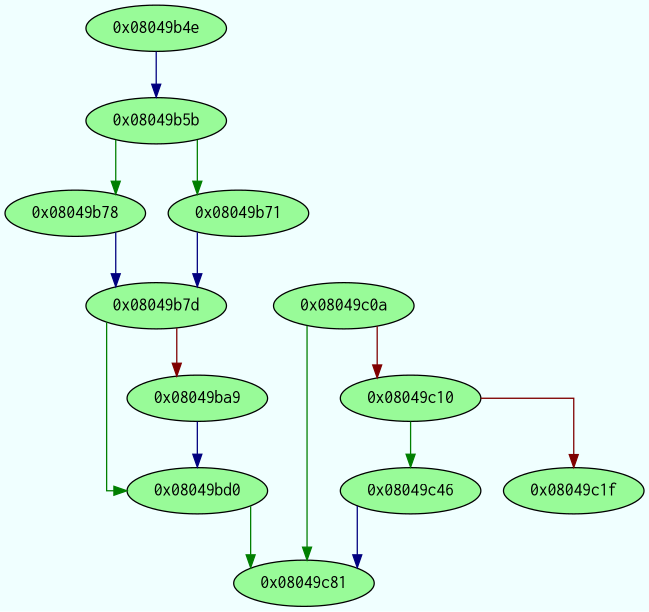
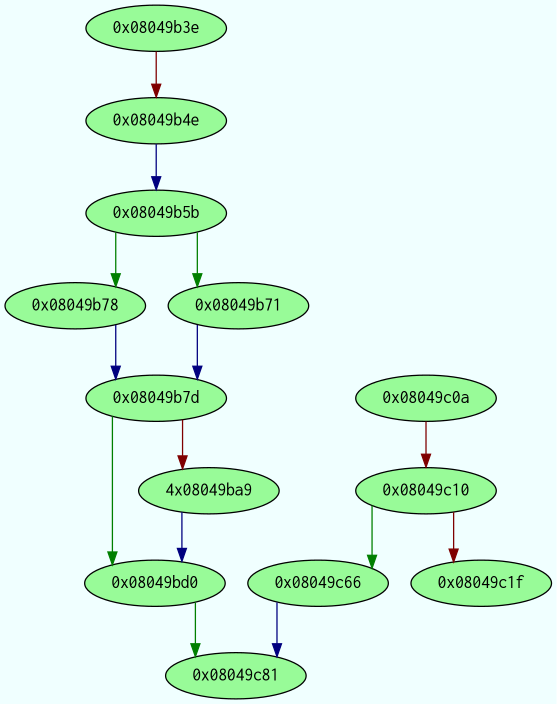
node "0x08049b3e": added
node "0x08049ba9": label "0x08049ba9" -> "4x08049ba9"
edge "0x08049c0a" -> "0x08049c81": removed
node "0x08049c46": label "0x08049c46" -> "0x08049c66"
